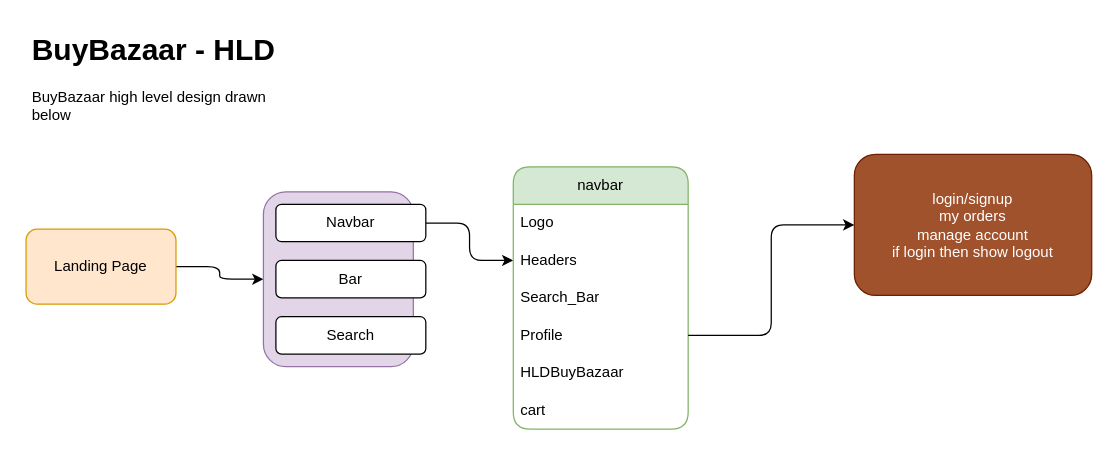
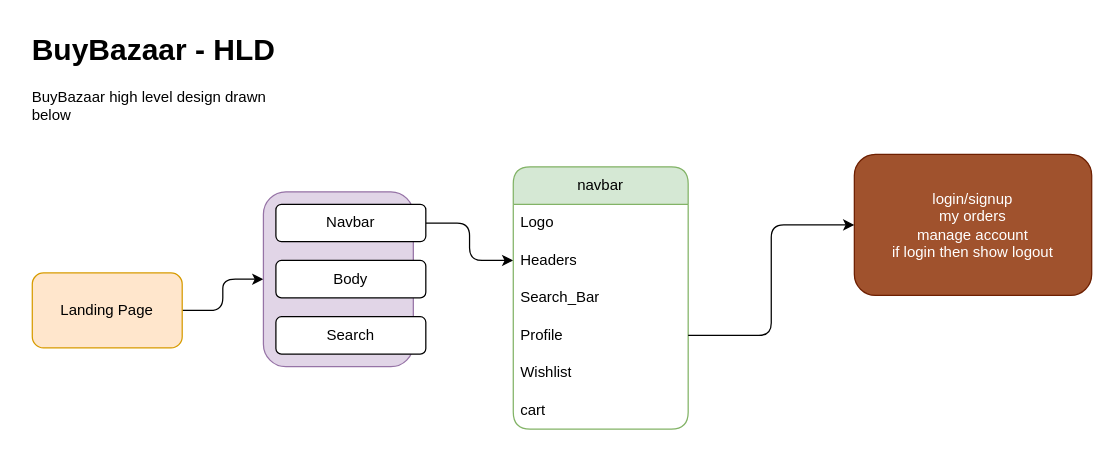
node "Landing Page": moved (101, 267) -> (107, 311)
node "Bar": label "Bar" -> "Body"
node "HLDBuyBazaar": label "HLDBuyBazaar" -> "Wishlist"
